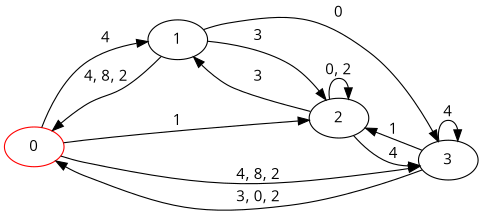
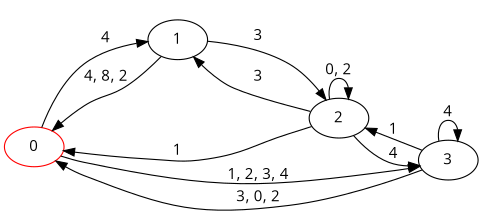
edge "1" -> "3": removed, label "0"
edge "0" -> "2": reversed
edge "0" -> "3": label "4, 8, 2" -> "1, 2, 3, 4"
